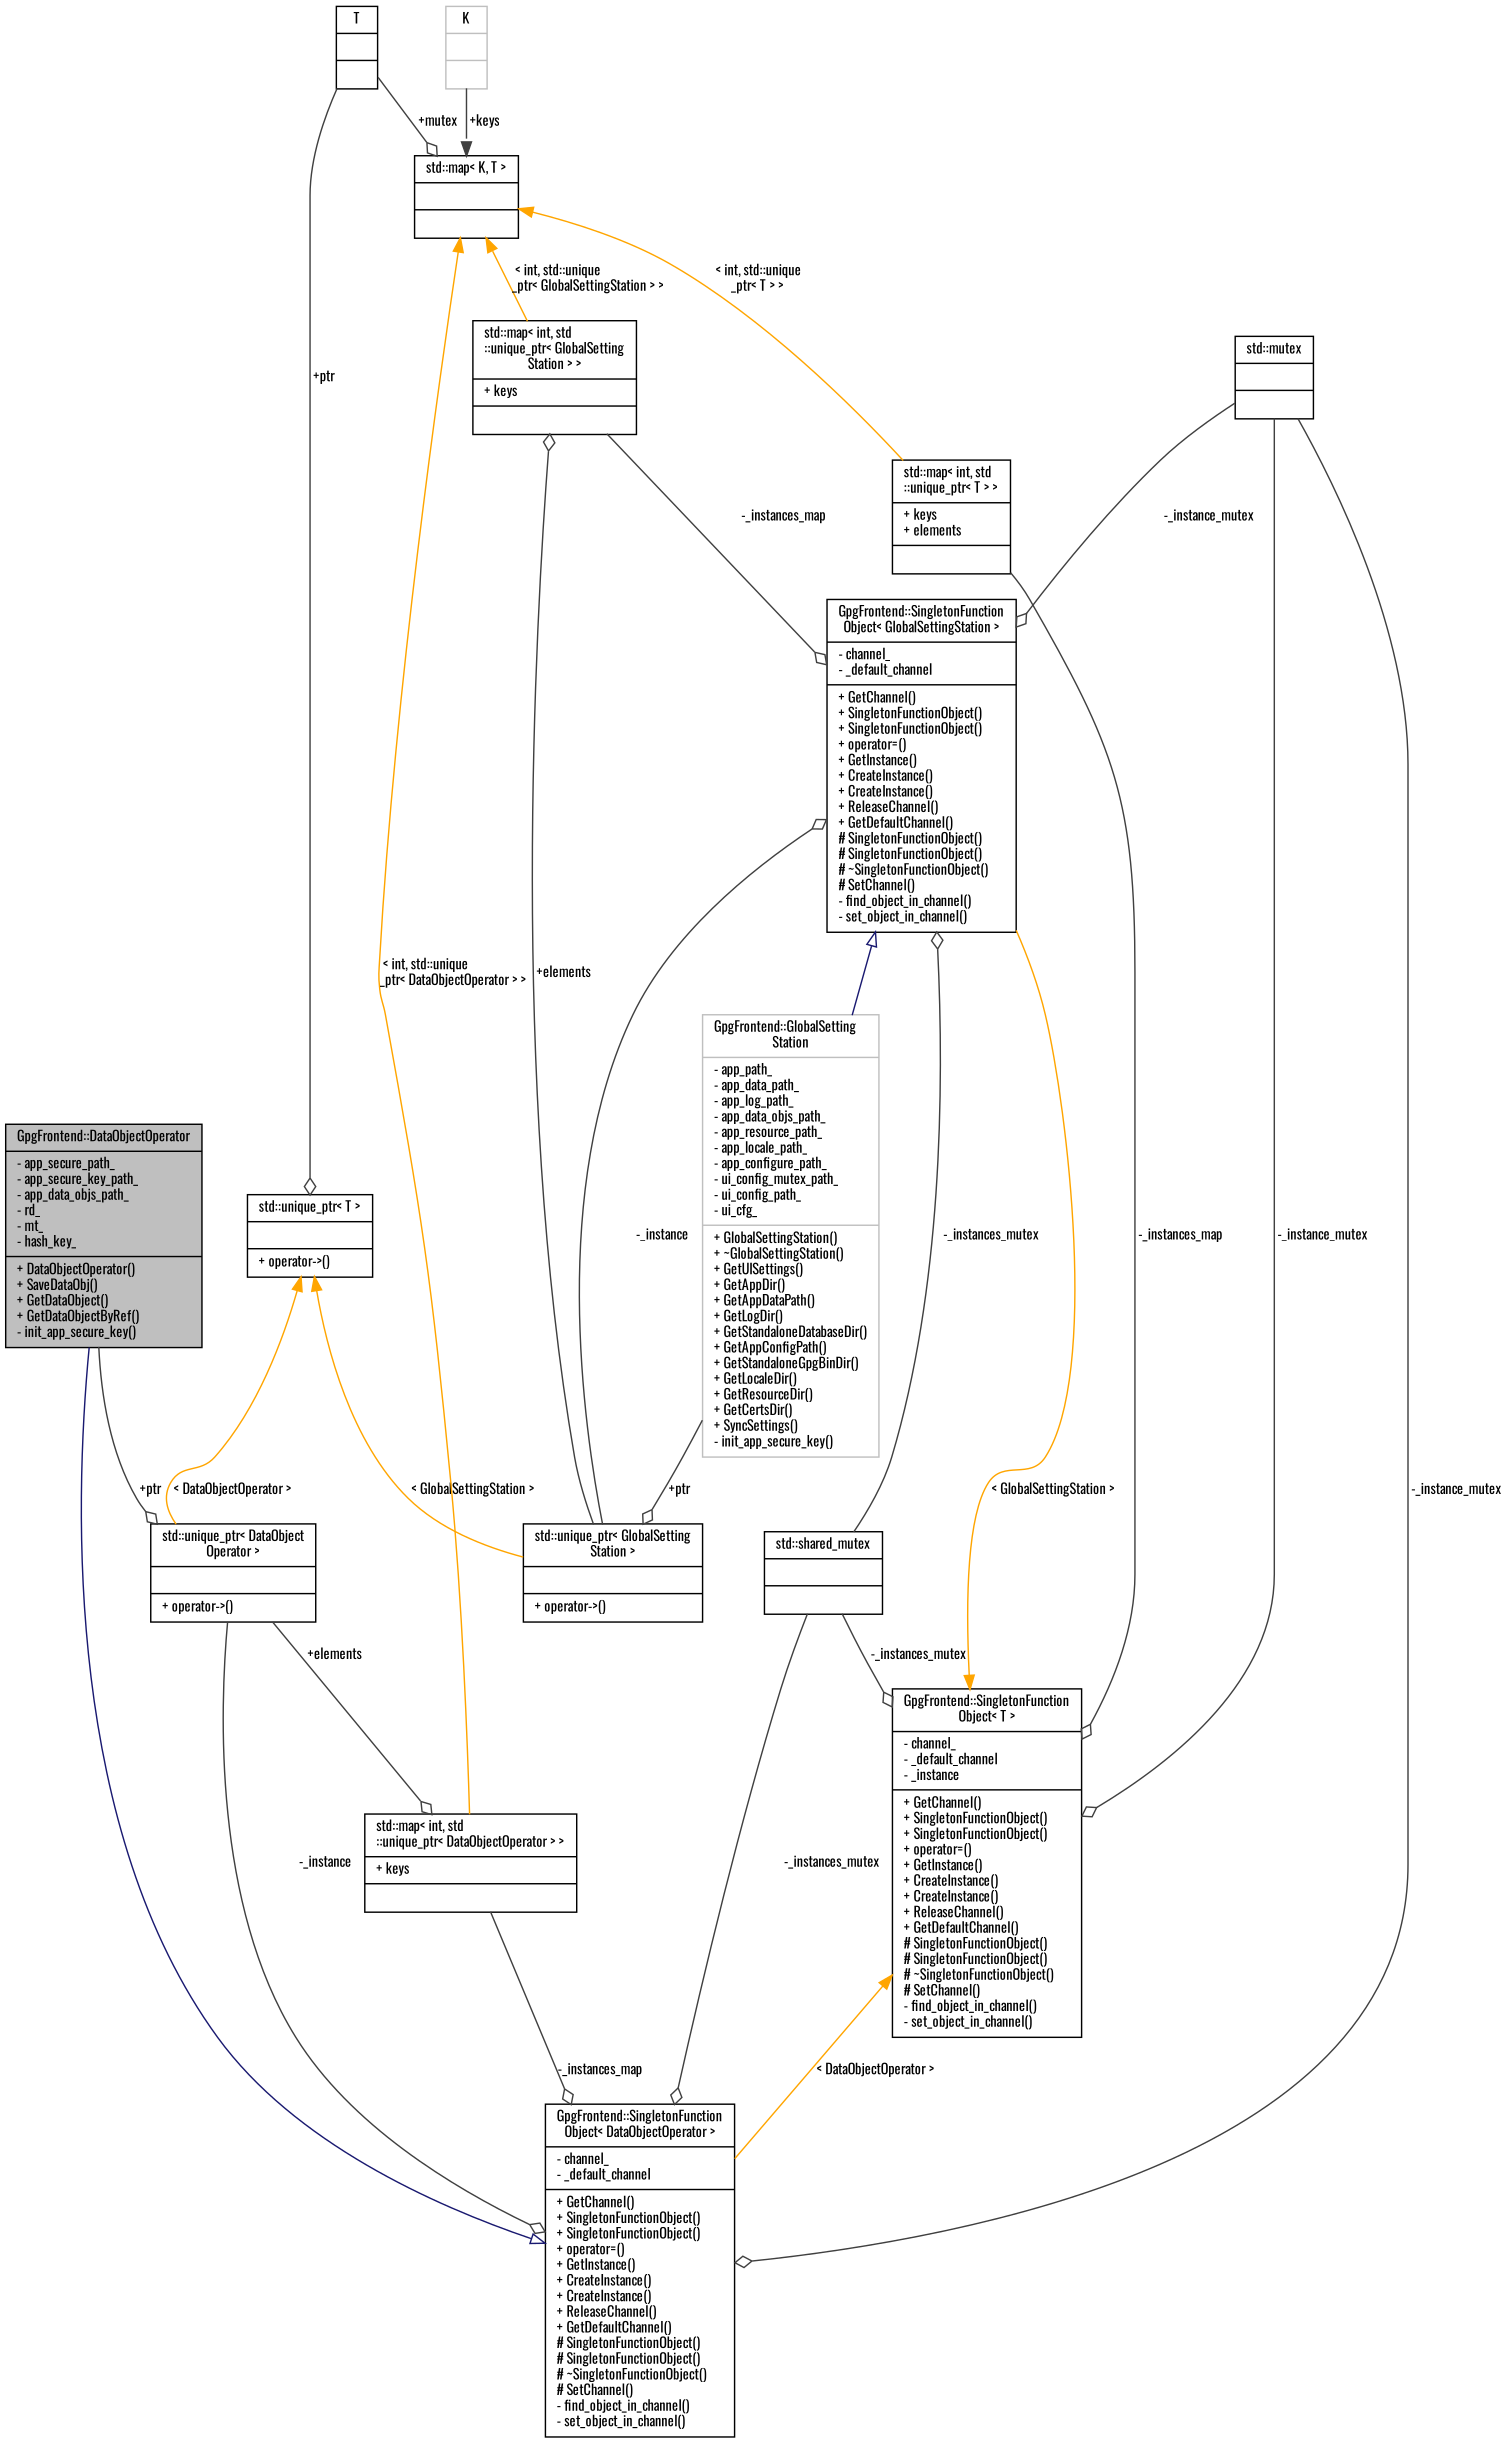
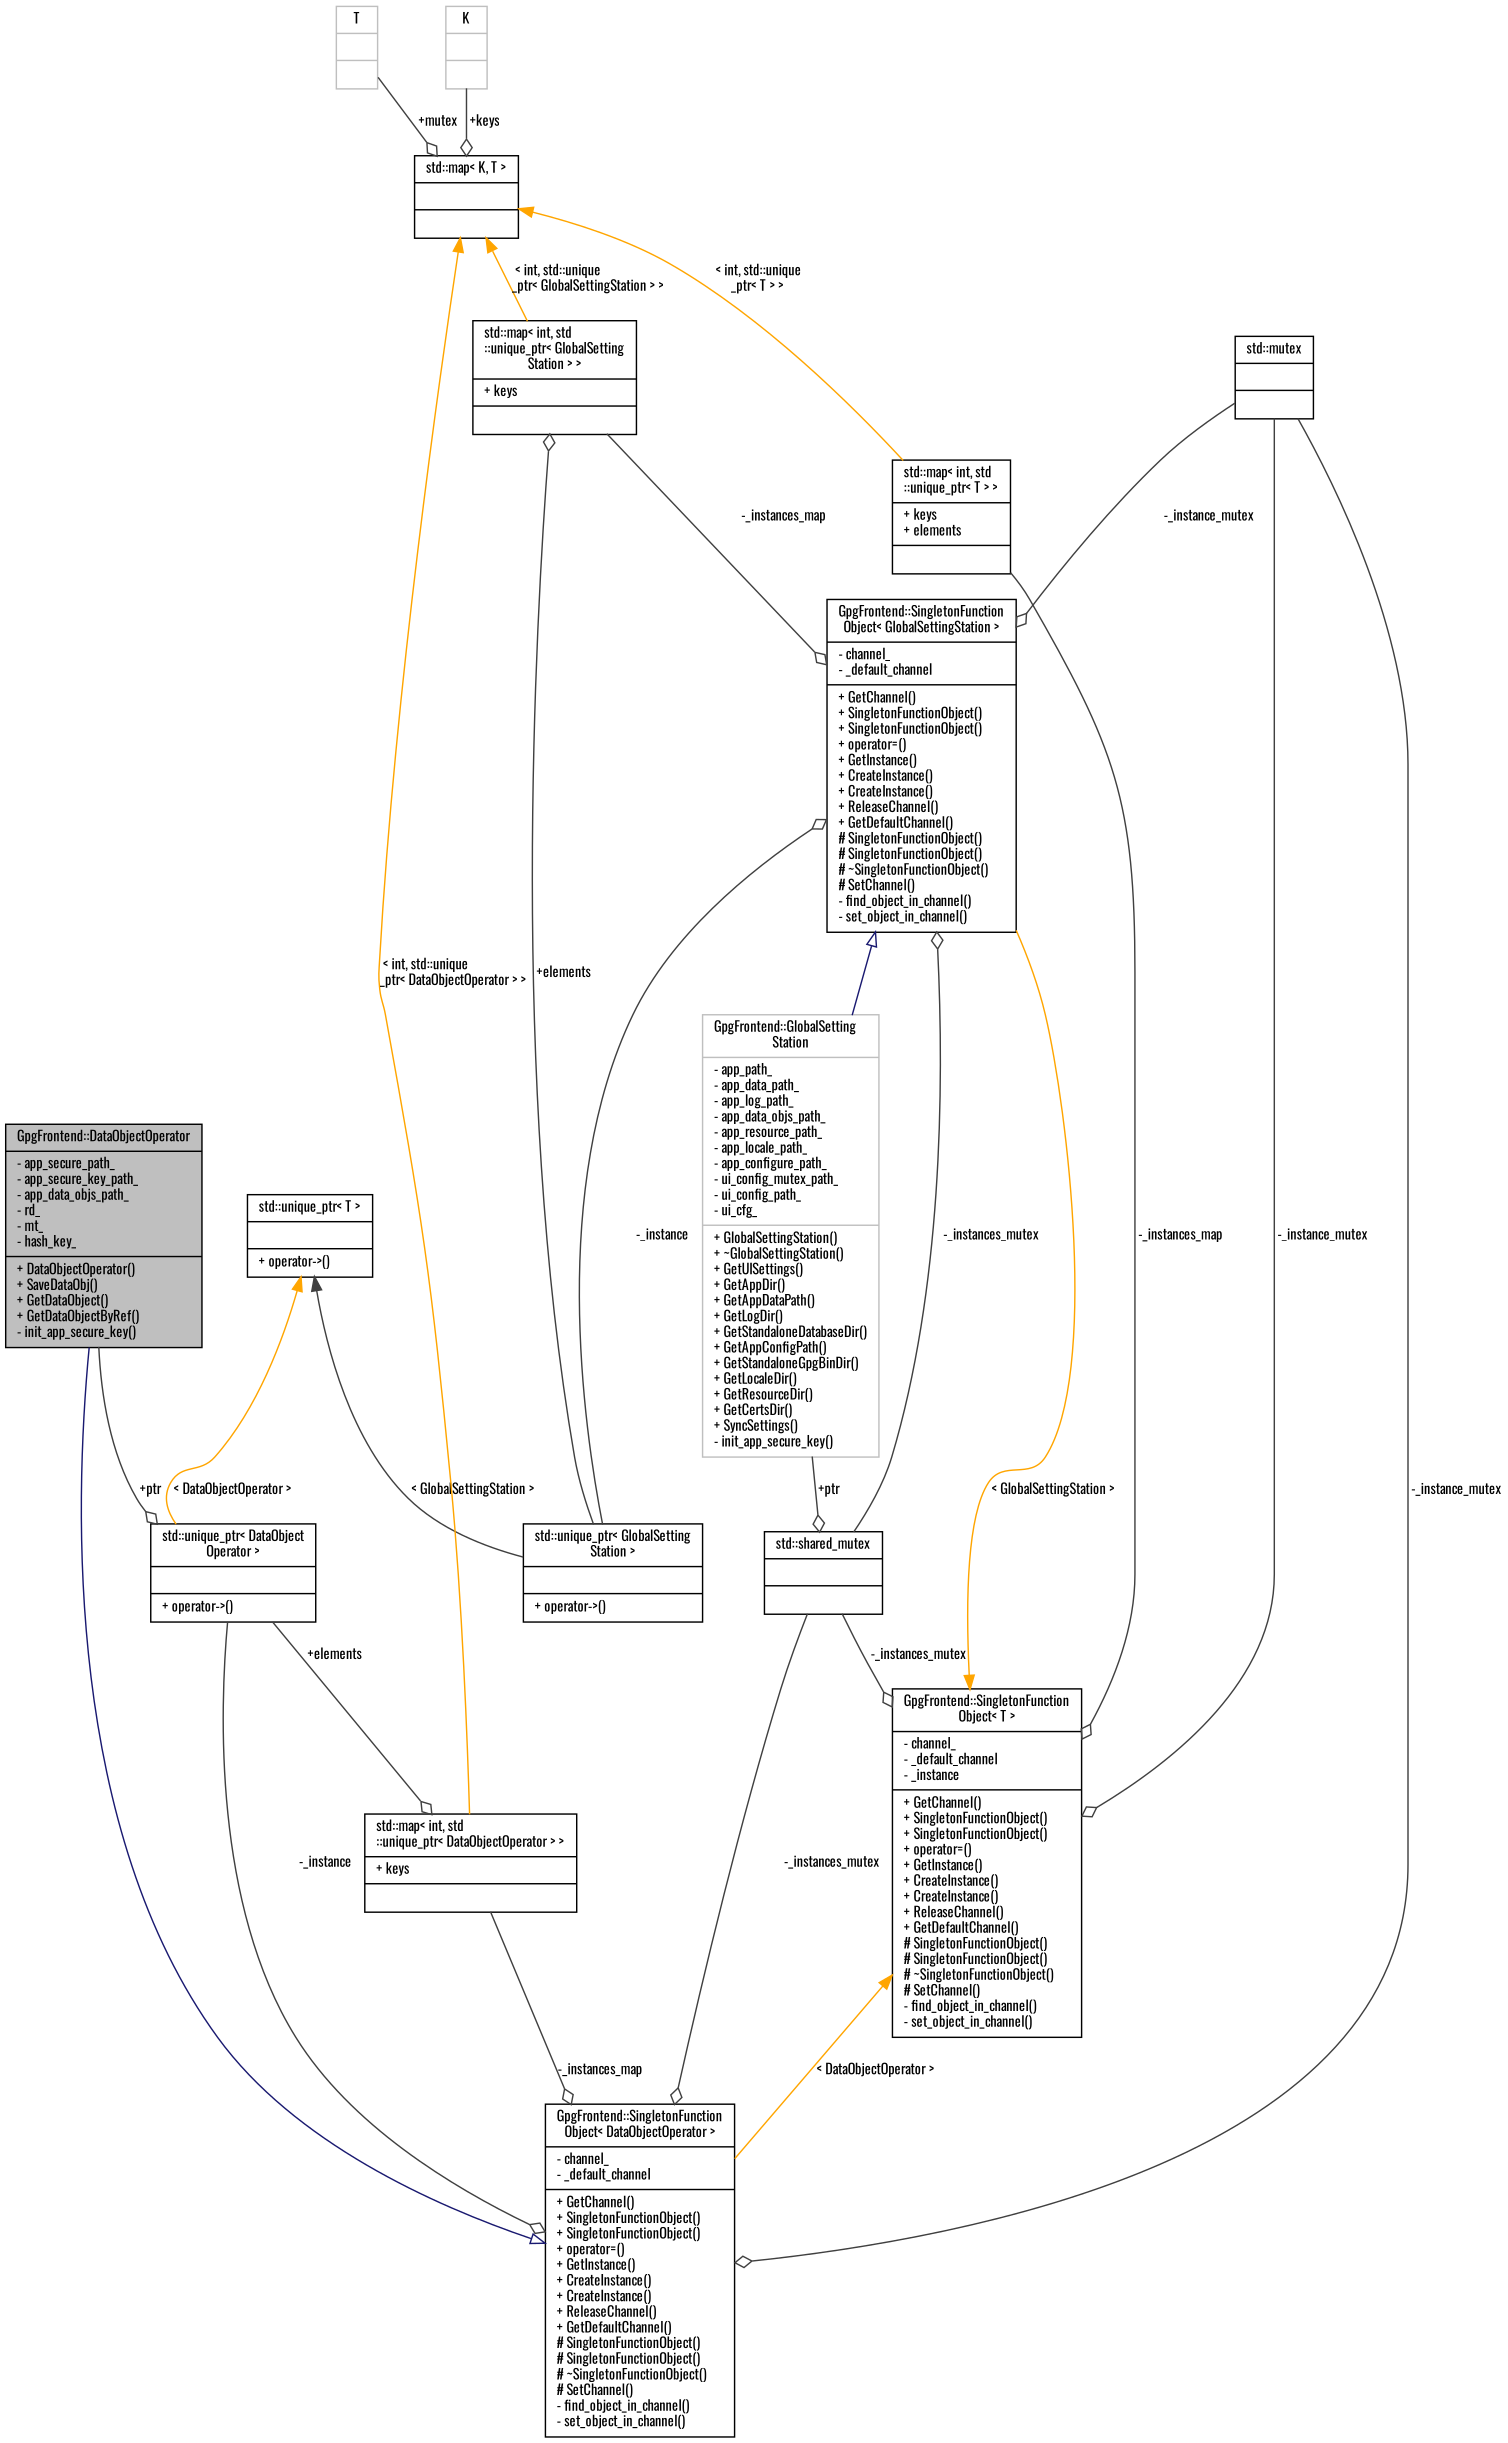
node "T": color black -> grey75
edge "K" -> "std::map< K, T >": arrowhead normal -> odiamond
edge "T" -> "std::unique_ptr< T >": removed, label "+ptr"
edge "std::unique_ptr< GlobalSetting" -> "std::unique_ptr< T >": color orange -> grey25
edge "GpgFrontend::GlobalSetting" -> "std::unique_ptr< GlobalSetting": now "GpgFrontend::GlobalSetting" -> "std::shared_mutex"
